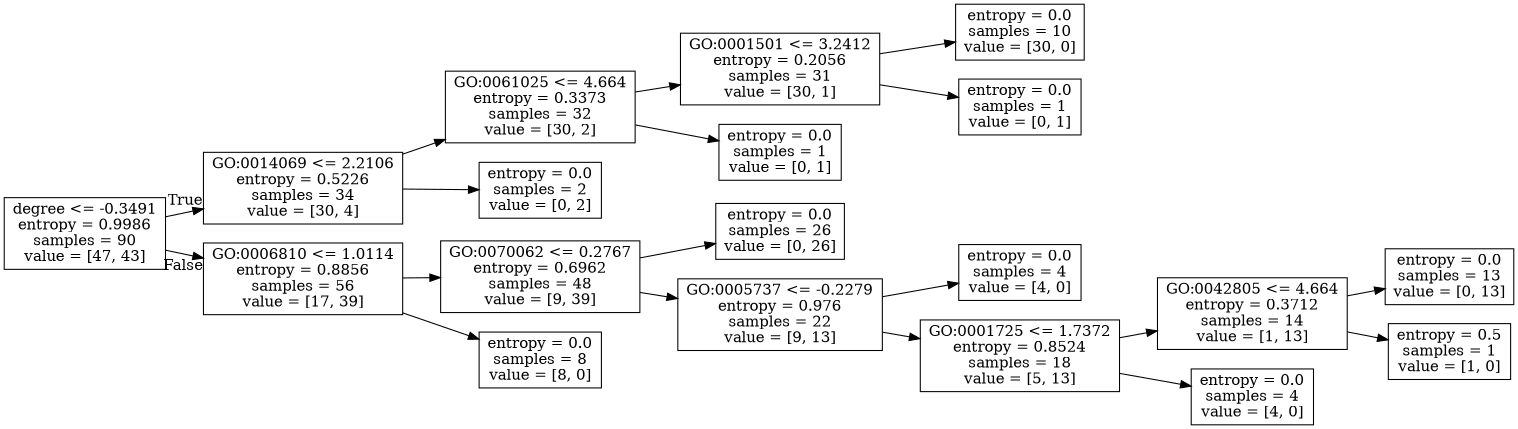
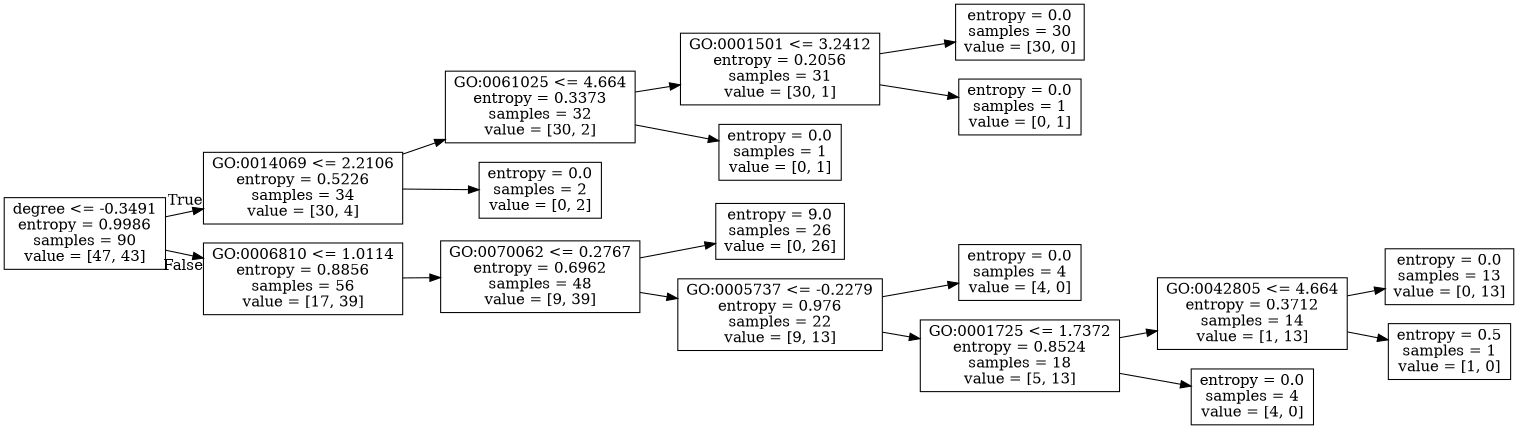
node "entropy = 0.0 samples = 10 value = [30, 0]": label "entropy = 0.0 samples = 10 value = [30, 0]" -> "entropy = 0.0 samples = 30 value = [30, 0]"
node "entropy = 0.0 samples = 26 value = [0, 26]": label "entropy = 0.0 samples = 26 value = [0, 26]" -> "entropy = 9.0 samples = 26 value = [0, 26]"
node "entropy = 0.0 samples = 8 value = [8, 0]": removed
